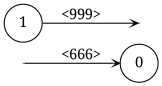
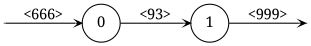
edge "0" -> "1": added, label "<93>"
